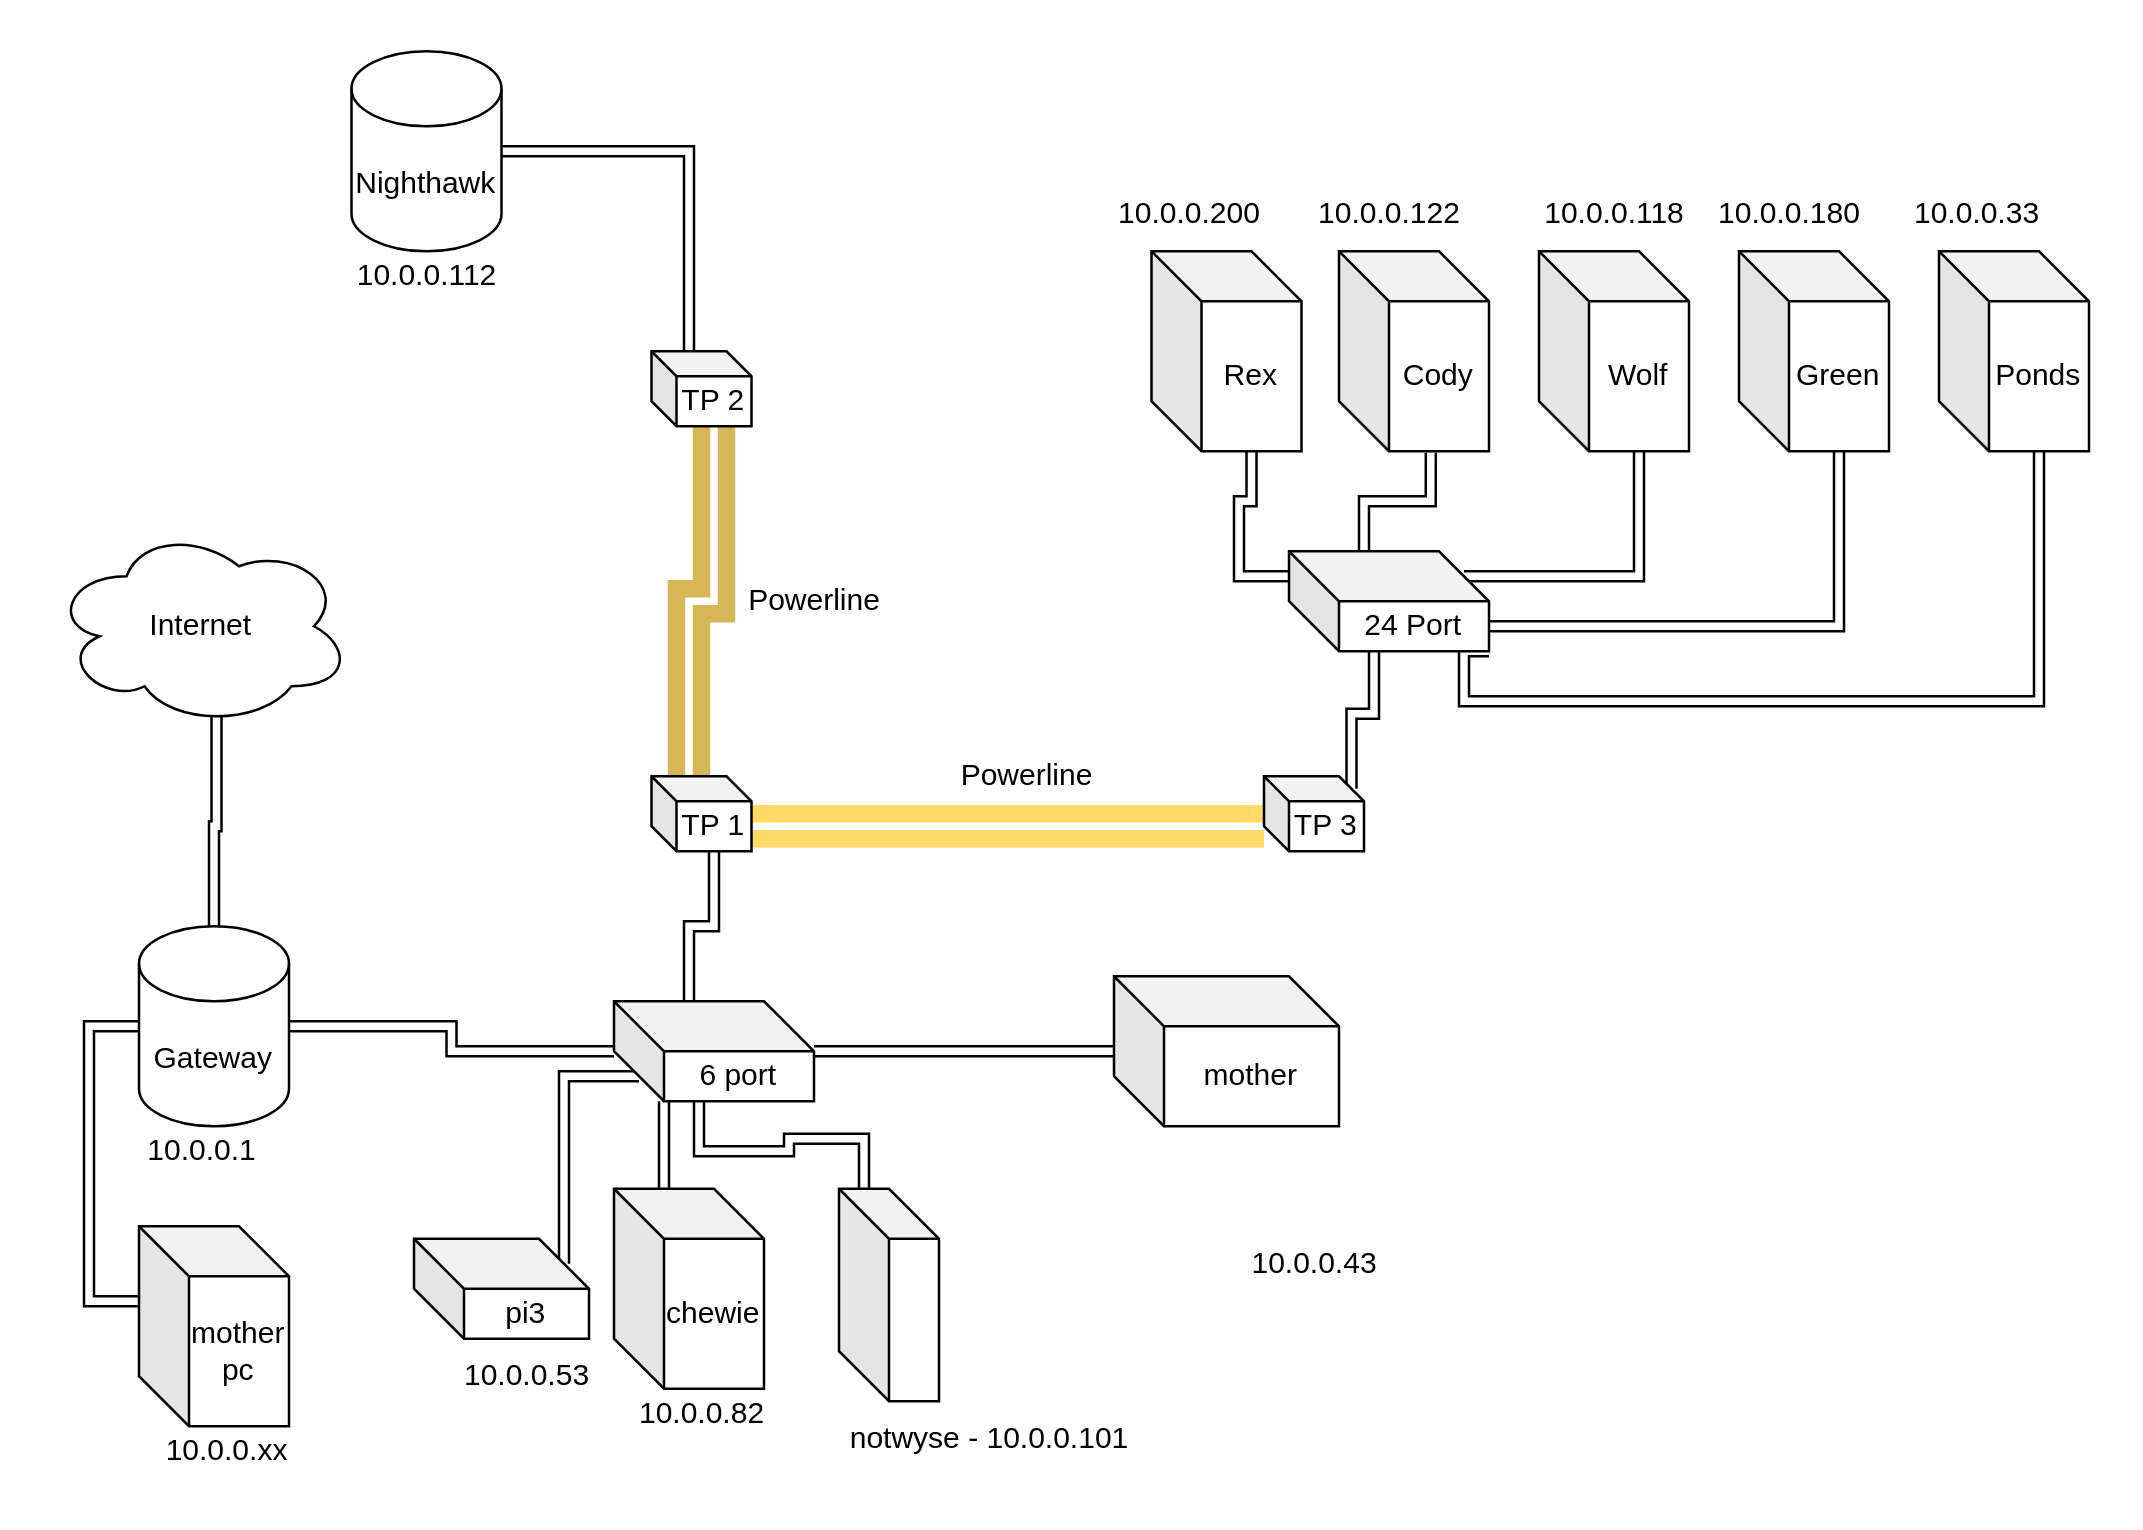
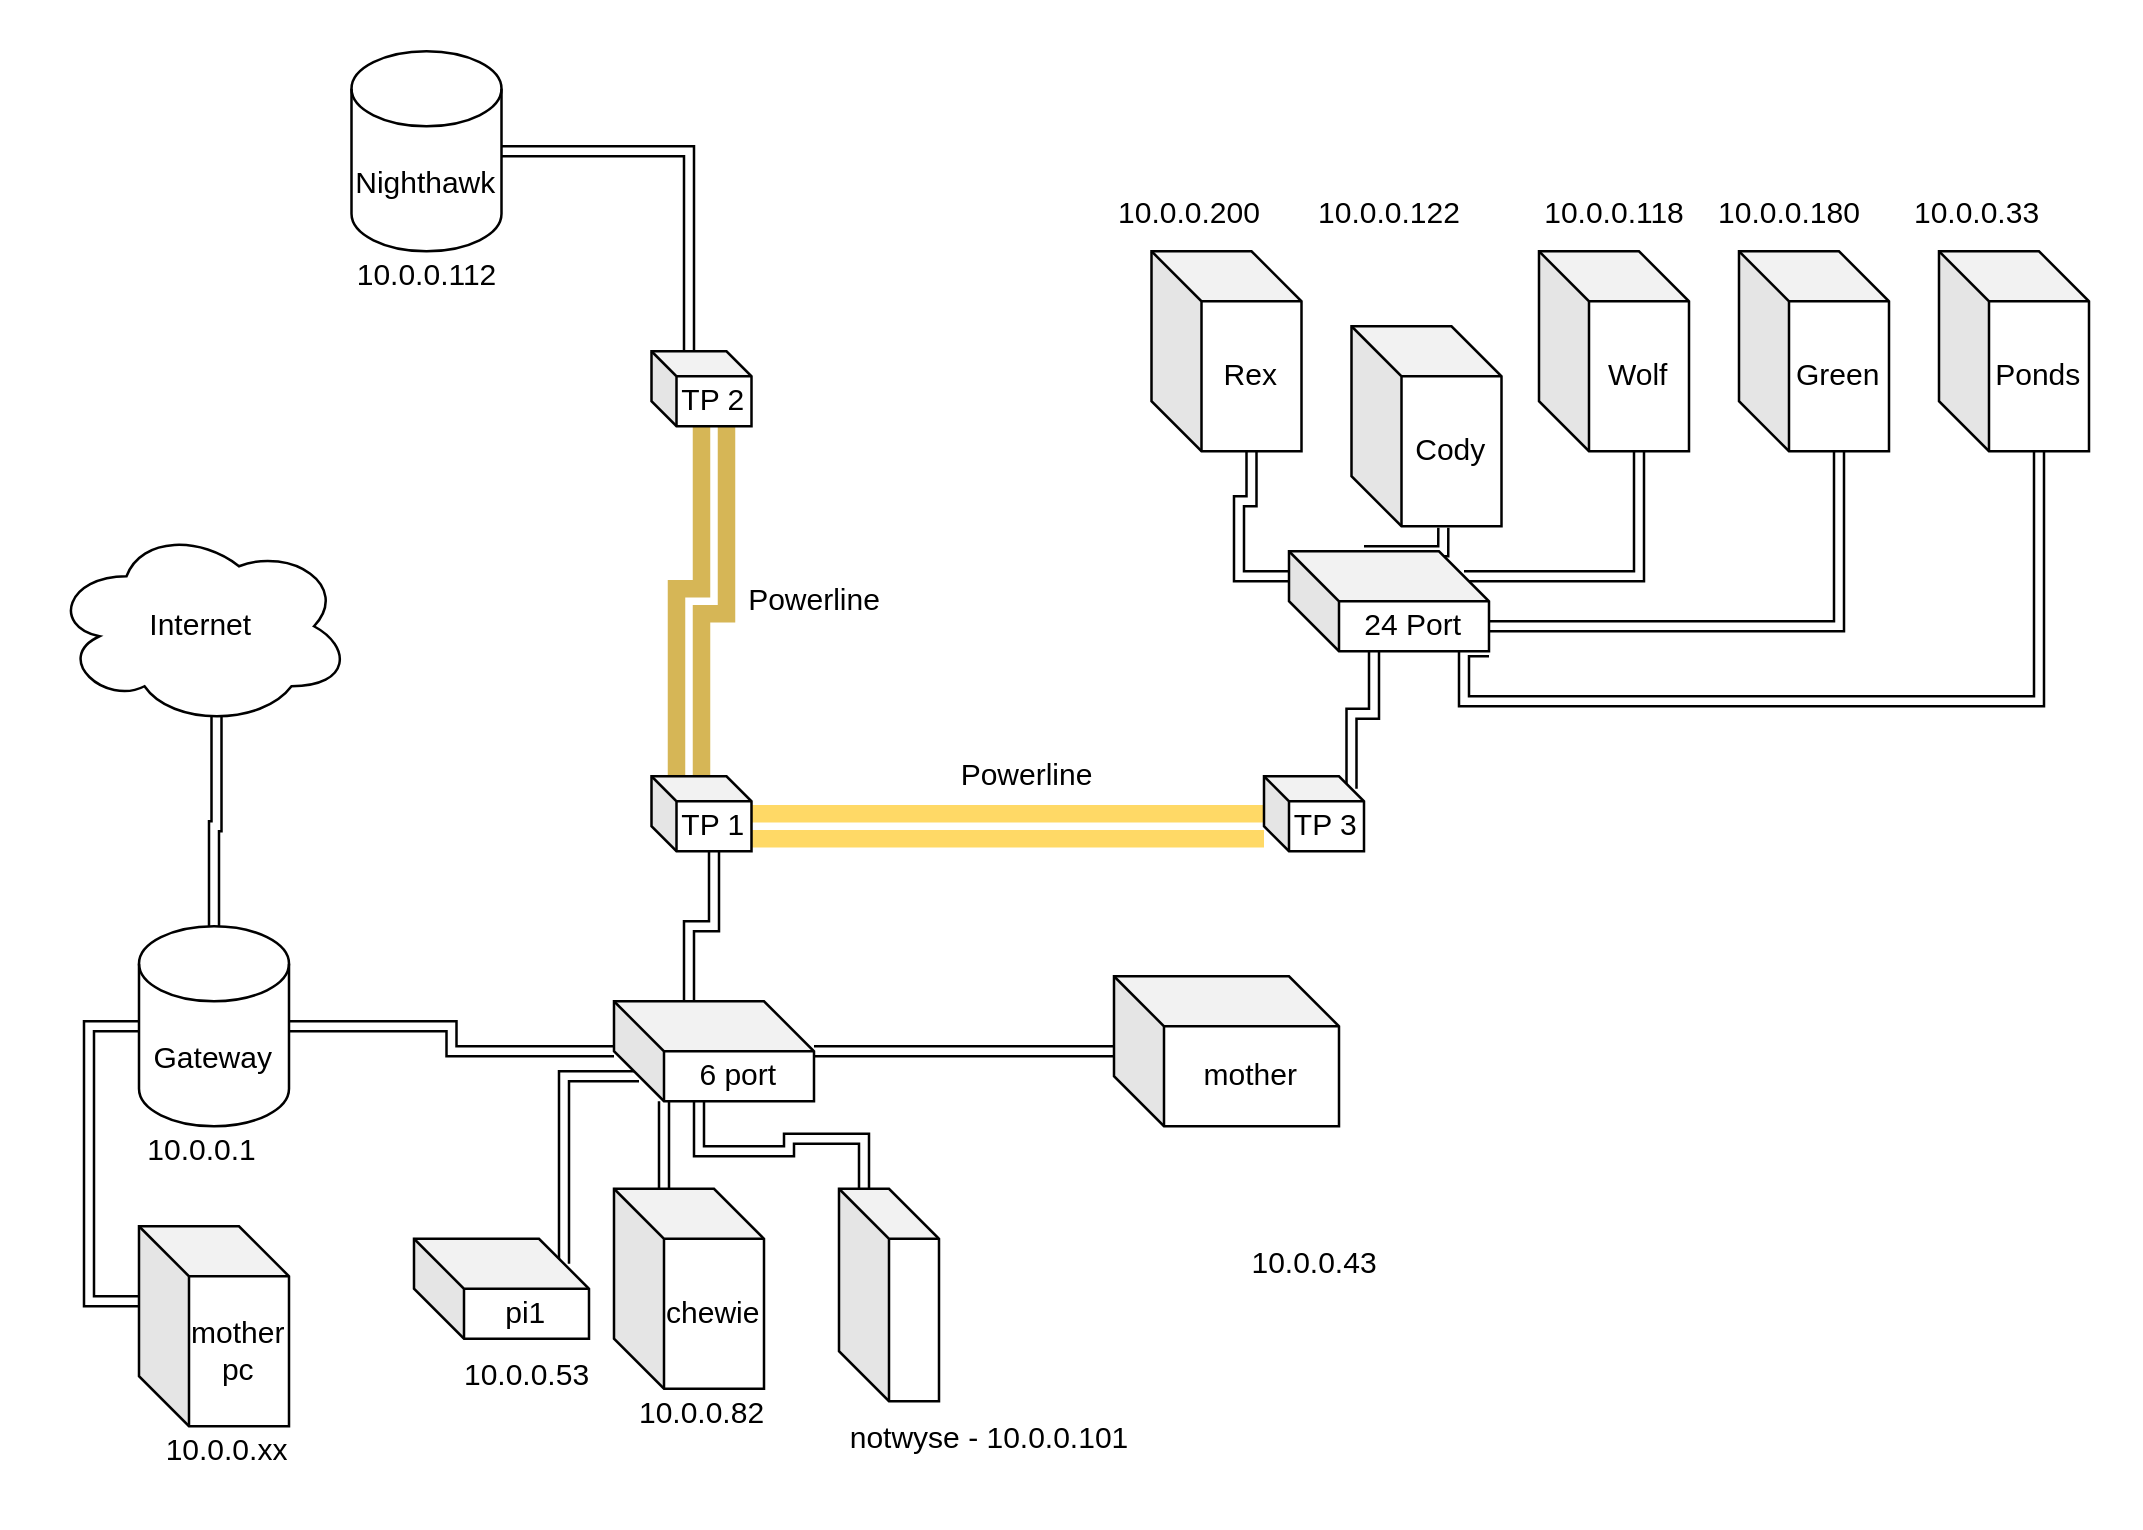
node "Cody": moved (1414, 351) -> (1426, 426)
node "pi3": label "pi3" -> "pi1"
